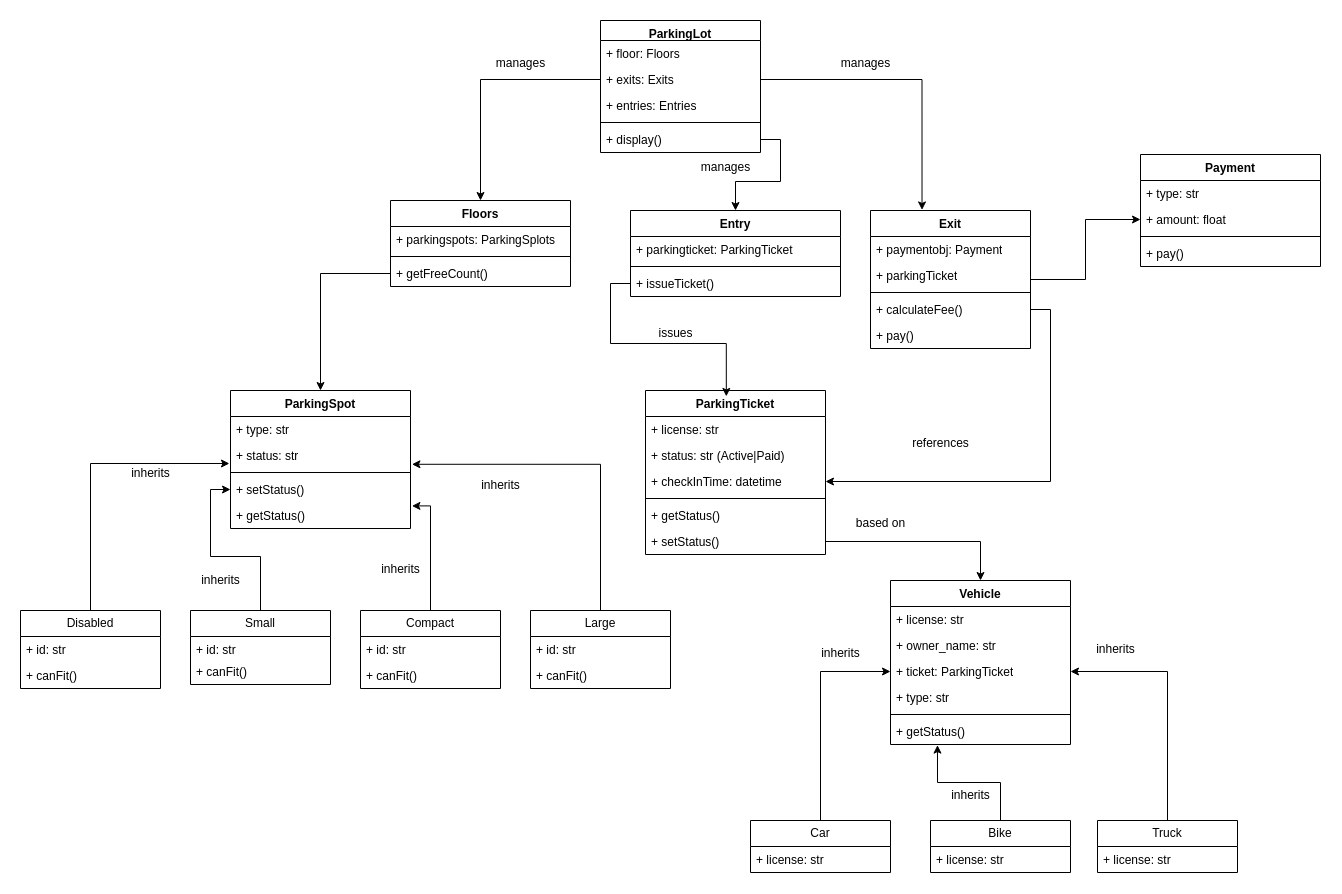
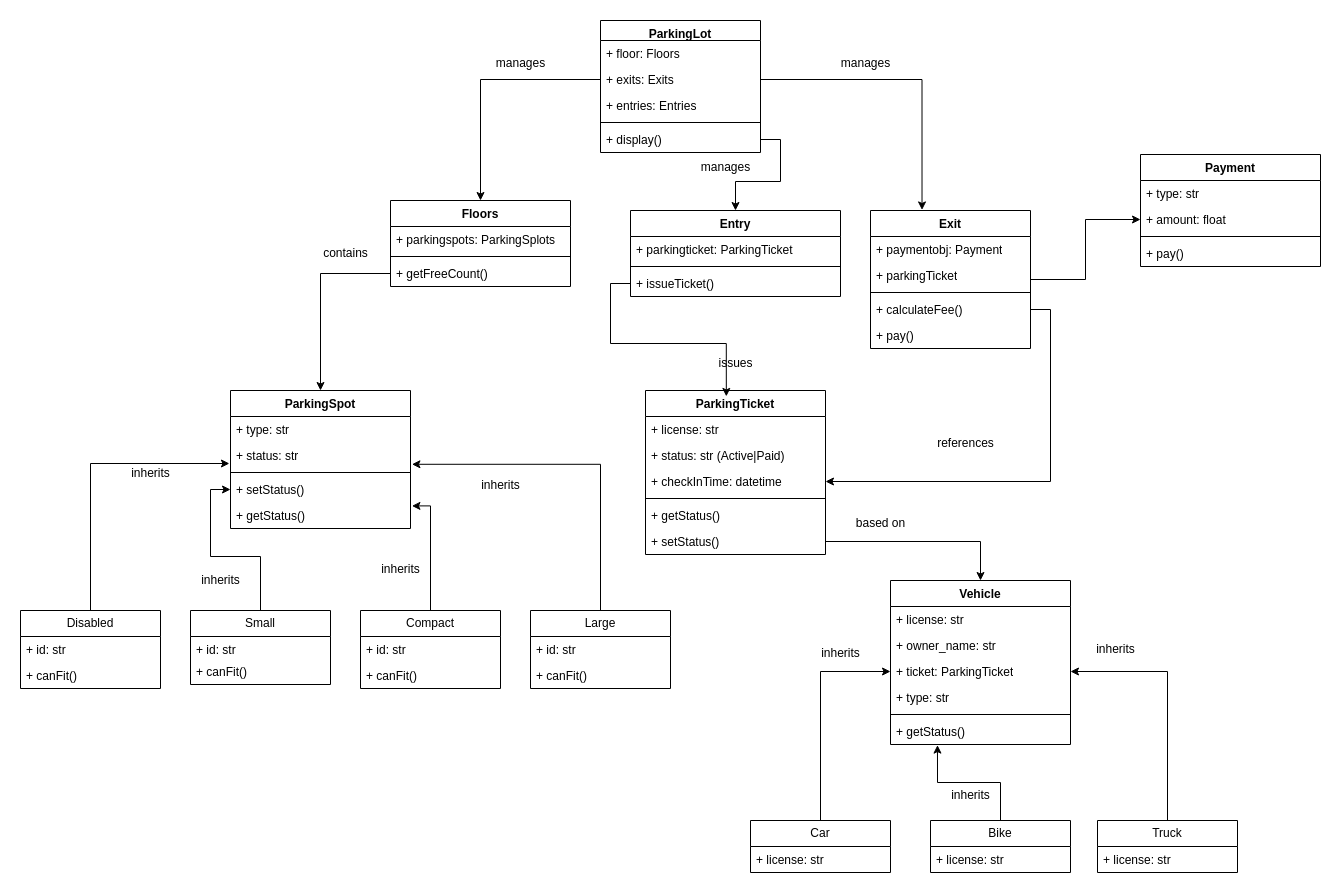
node "contains": added
node "issues": moved (676, 334) -> (736, 364)
node "references": moved (941, 444) -> (966, 444)
